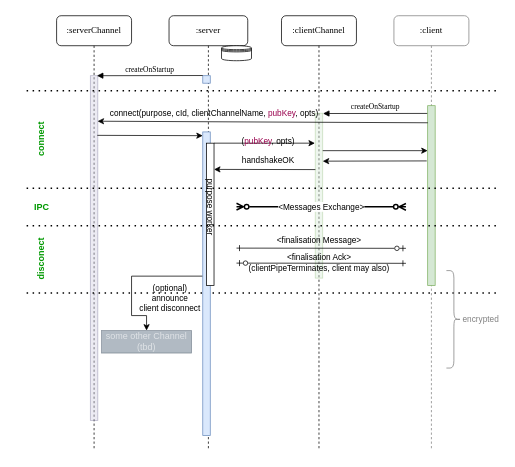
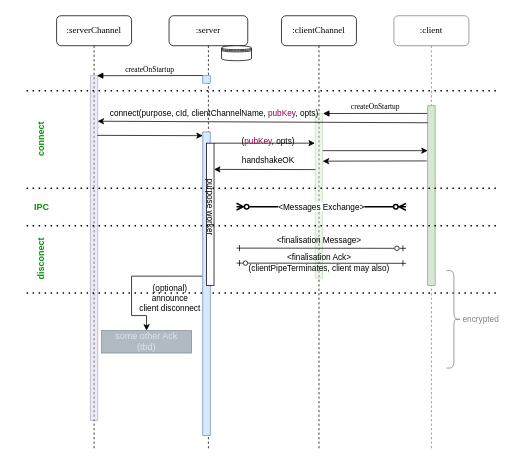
node "some other Channel (tbd)": label "some other Channel (tbd)" -> "some other Ack (tbd)"
